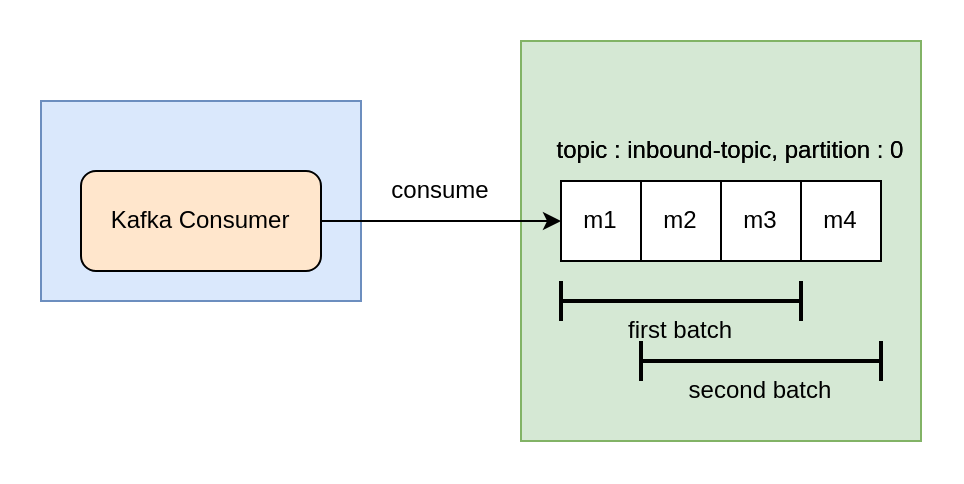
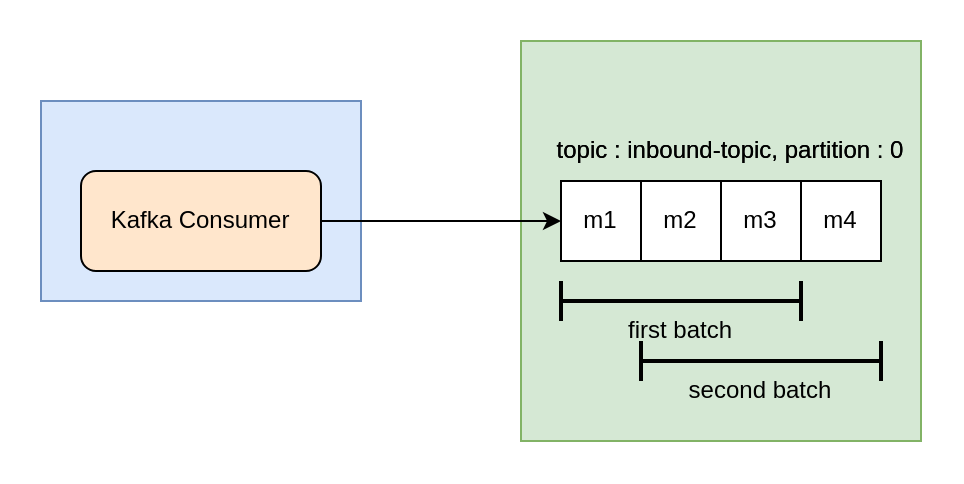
node "consume": removed
